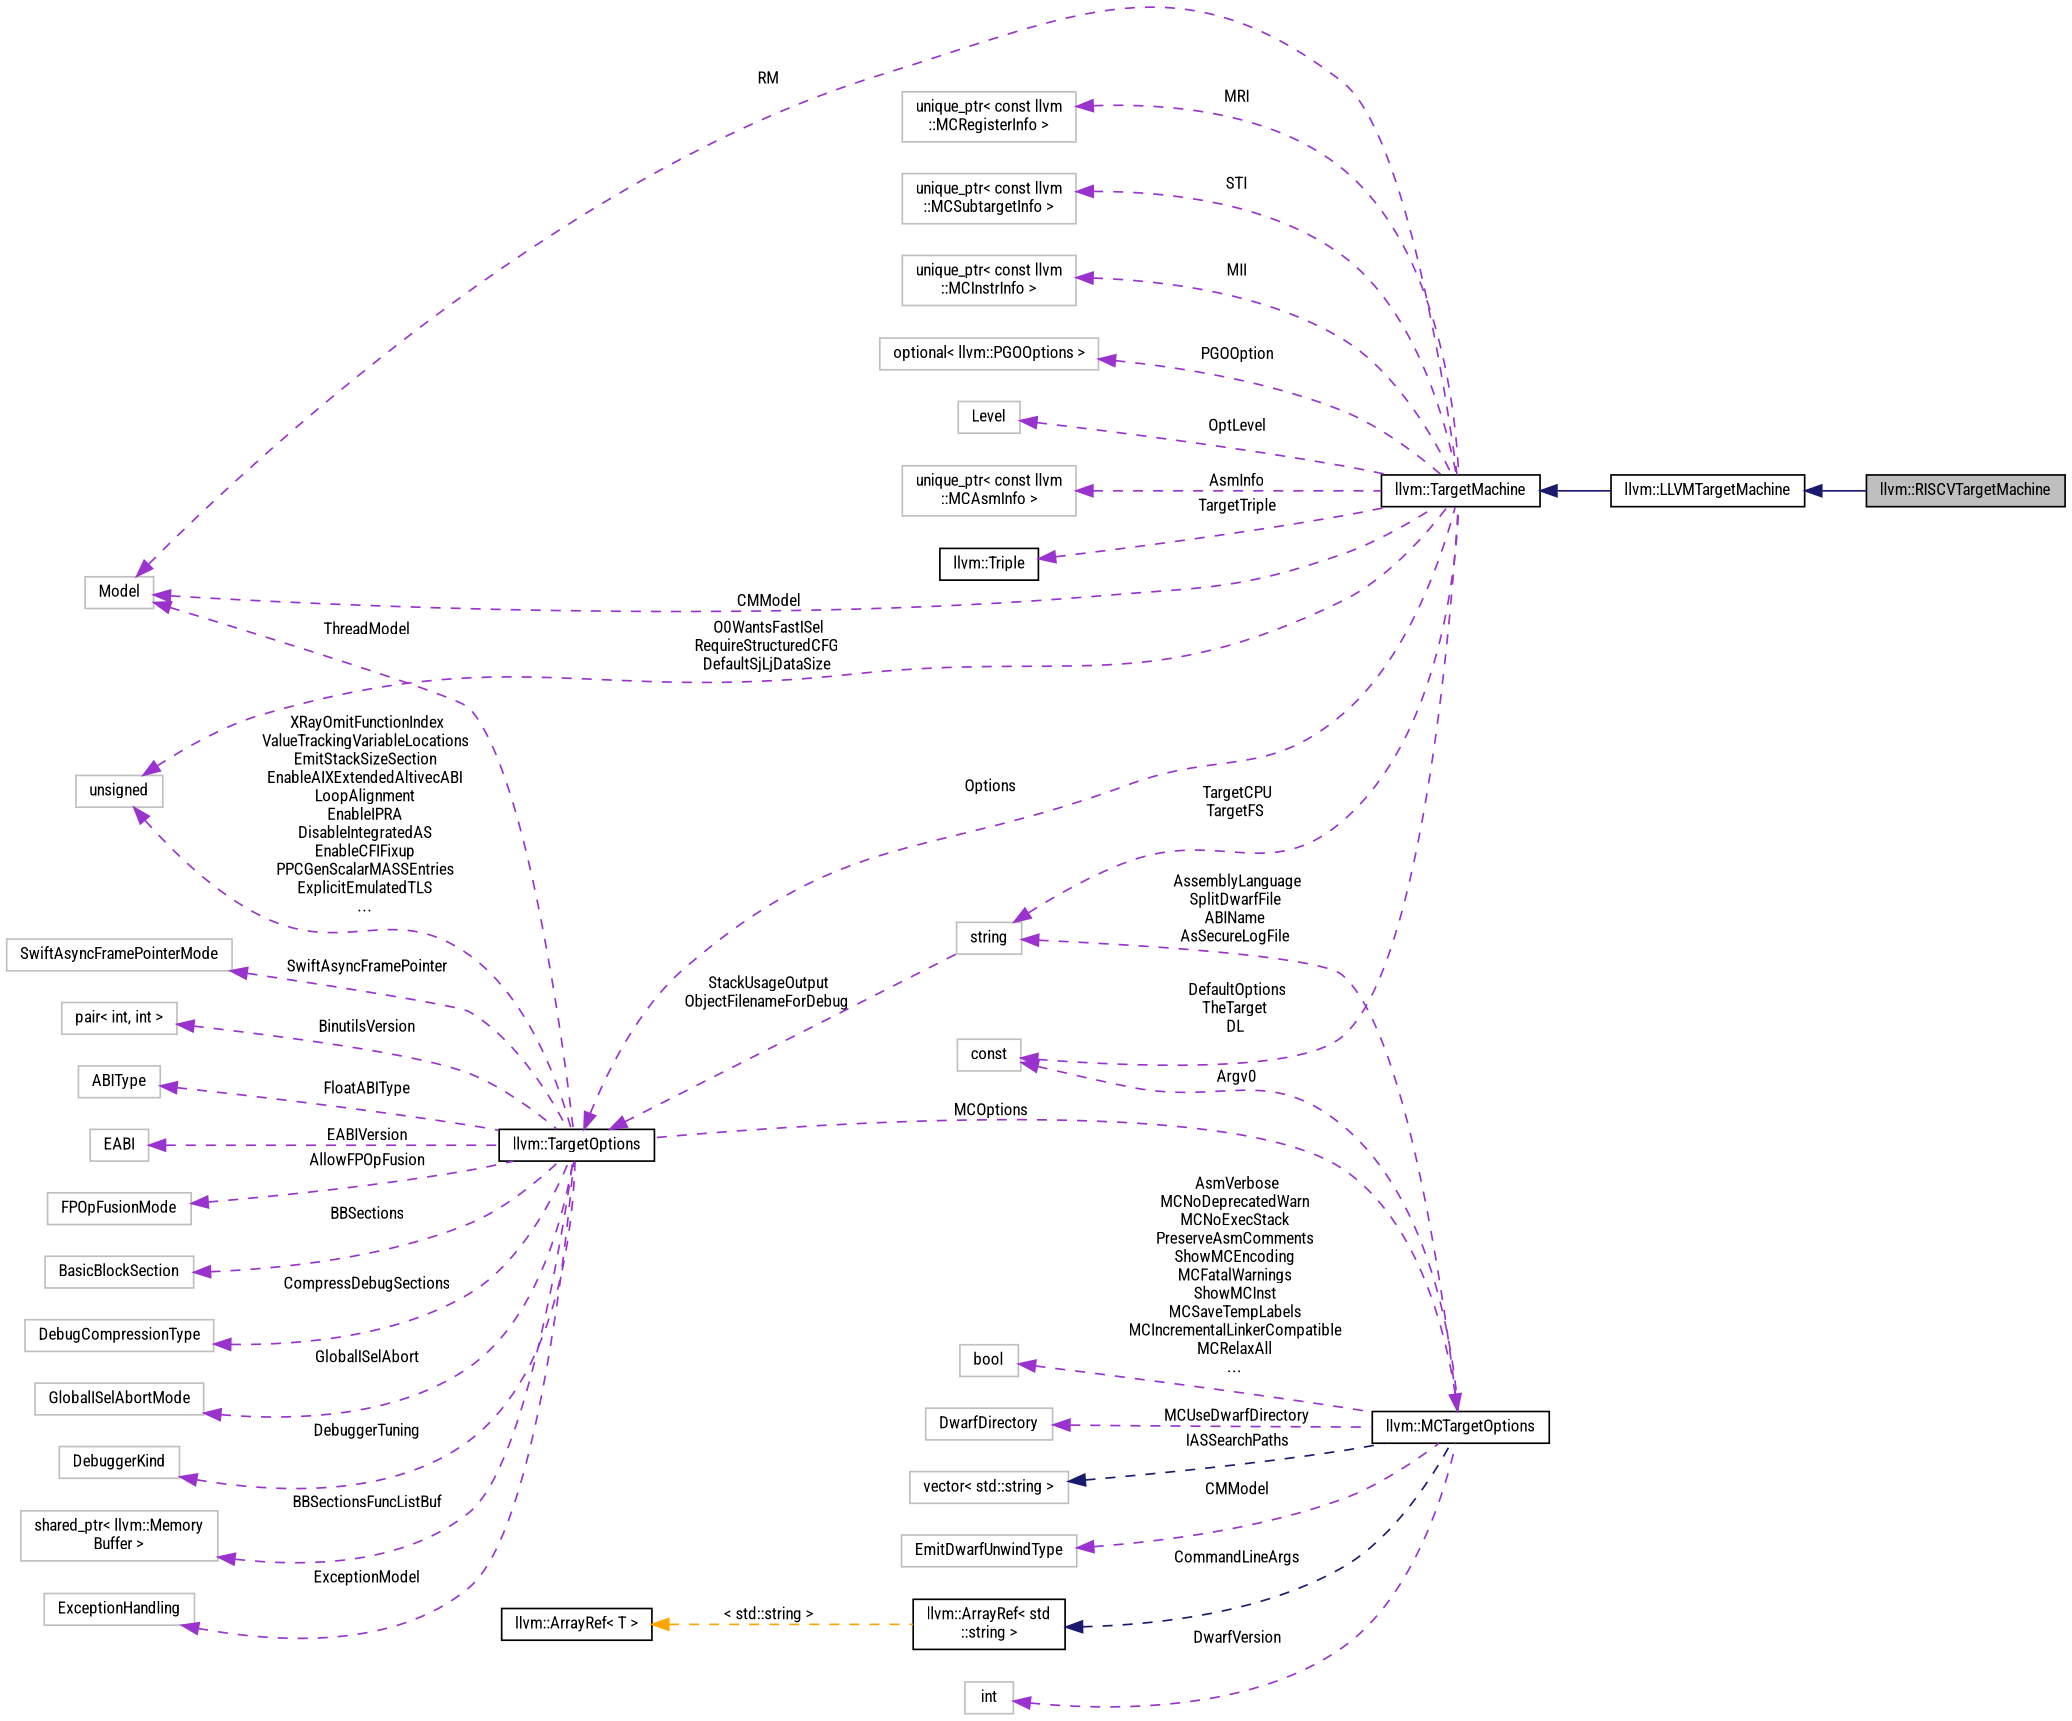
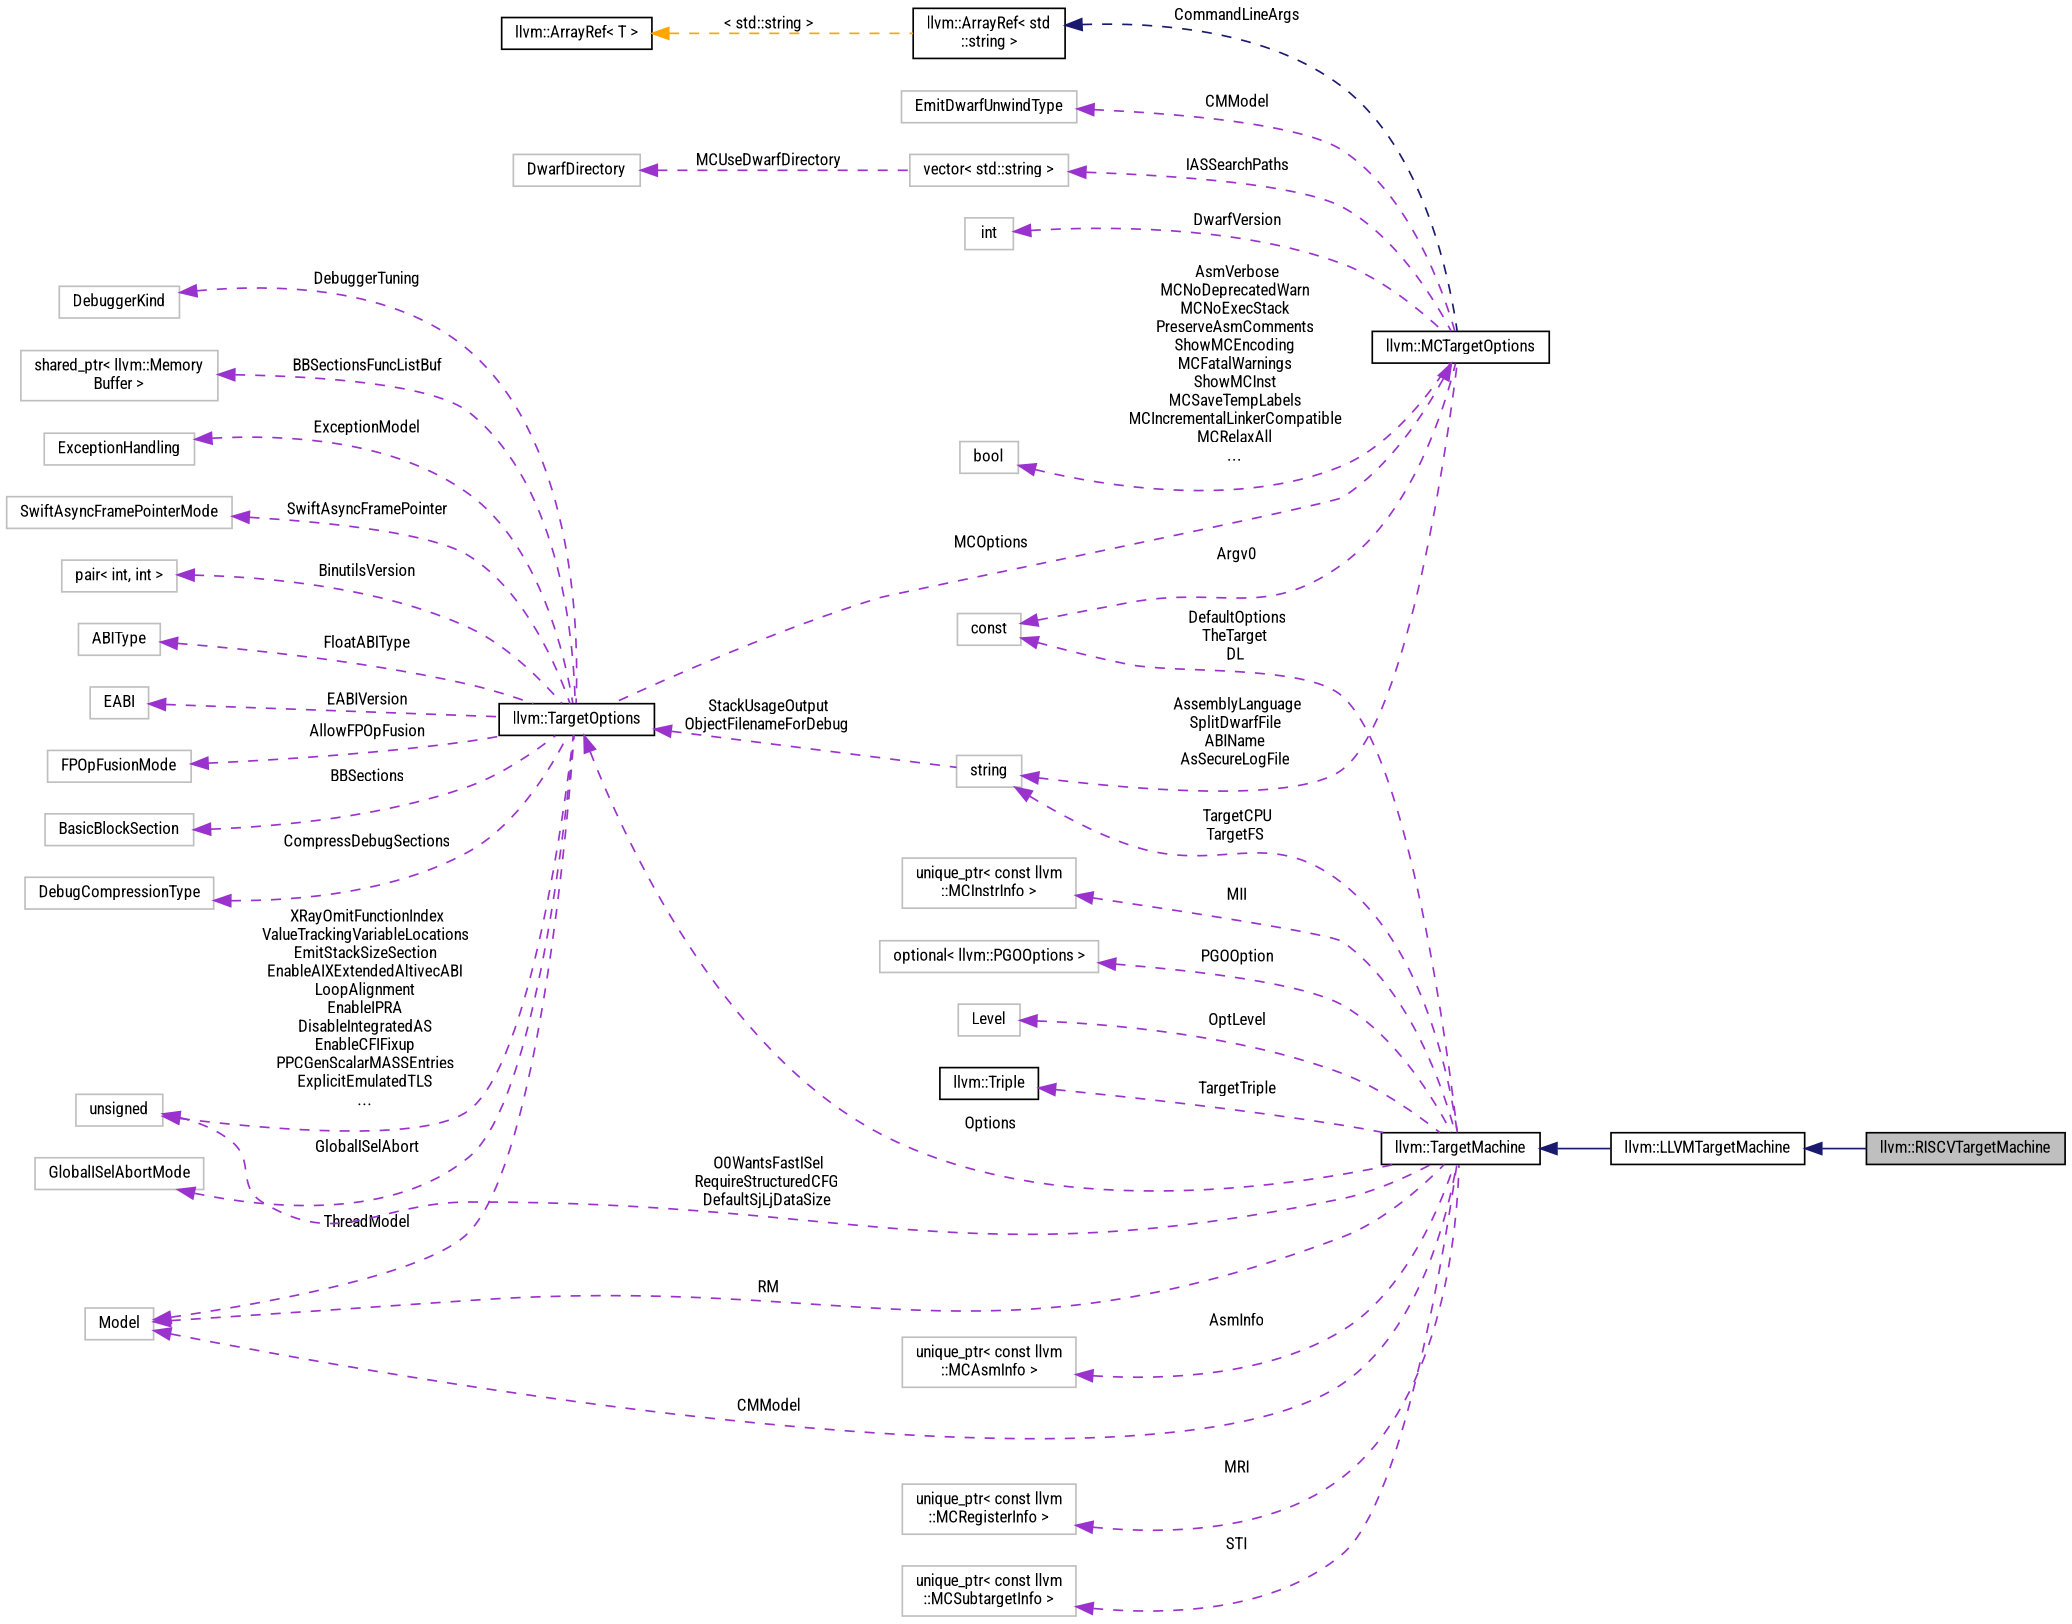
edge "llvm::MCTargetOptions" -> "DwarfDirectory": now "vector< std::string >" -> "DwarfDirectory"
edge "llvm::MCTargetOptions" -> "vector< std::string >": color midnightblue -> darkorchid3
